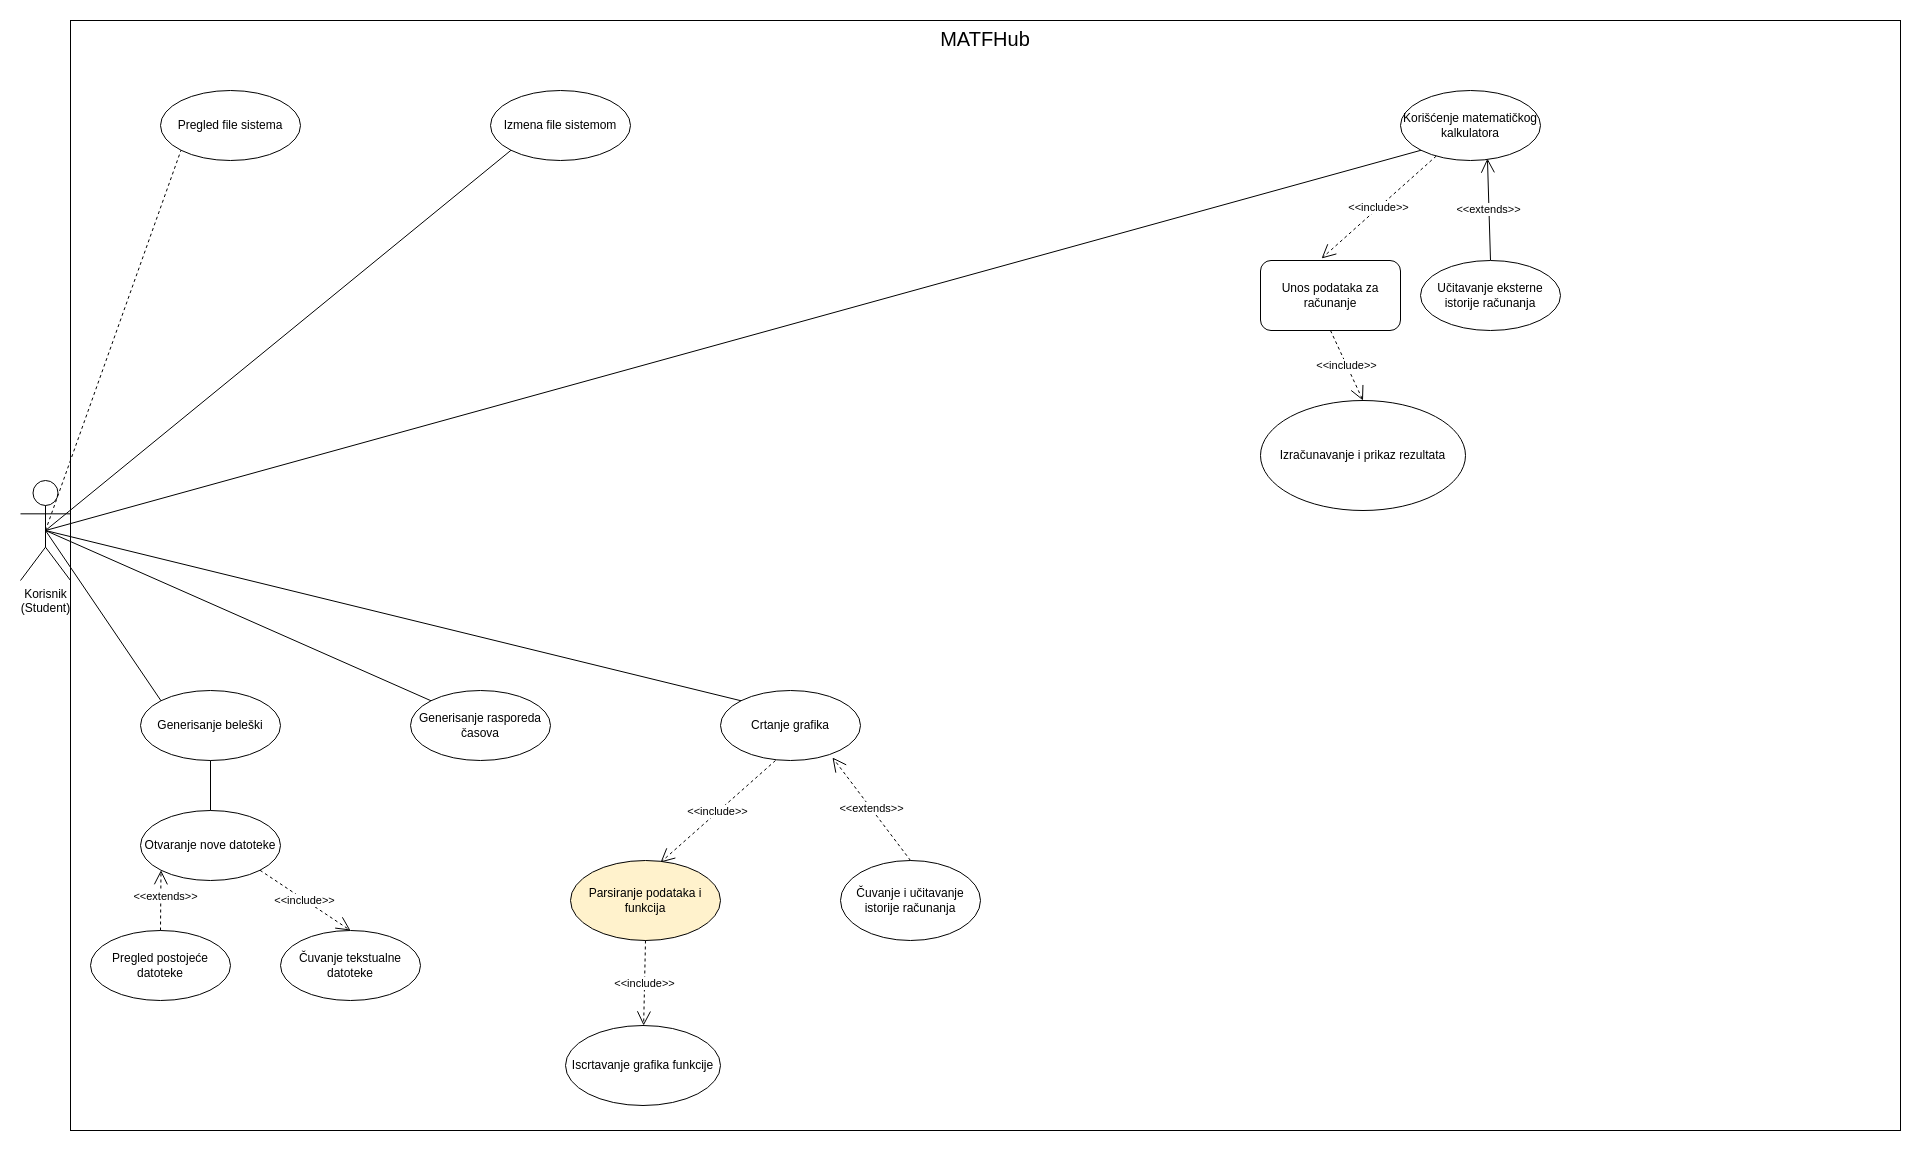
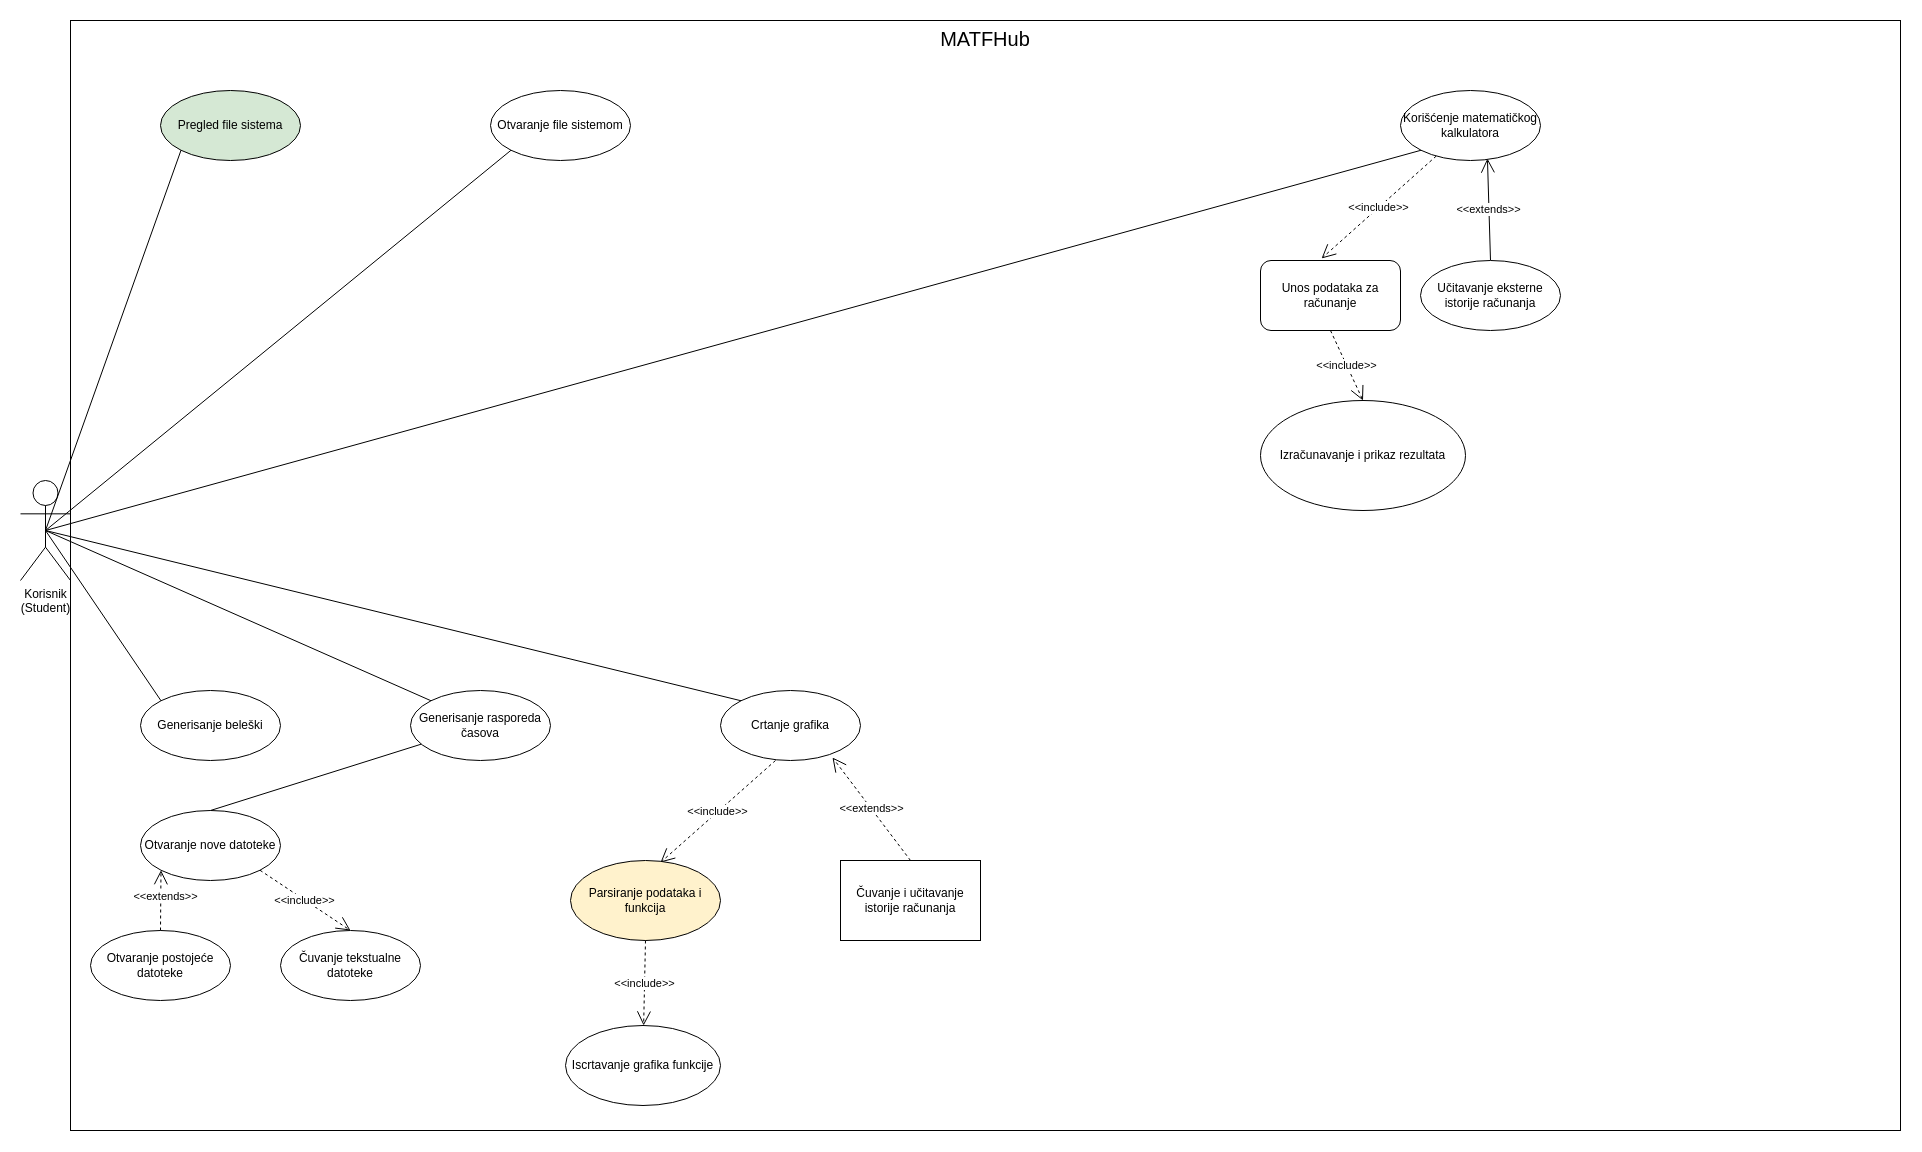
node "Pregled file sistema": fillcolor #ffffff -> #d5e8d4
node "Izmena file sistemom": label "Izmena file sistemom" -> "Otvaranje file sistemom"
edge "Pregled file sistema" -- "Korisnik (Student)": style dashed -> solid
edge "Generisanje beleški" -- "Otvaranje nove datoteke": now "Generisanje rasporeda časova" -- "Otvaranje nove datoteke"
node "Čuvanje i učitavanje istorije računanja": shape ellipse -> rectangle
node "Pregled postojeće datoteke": label "Pregled postojeće datoteke" -> "Otvaranje postojeće datoteke"
